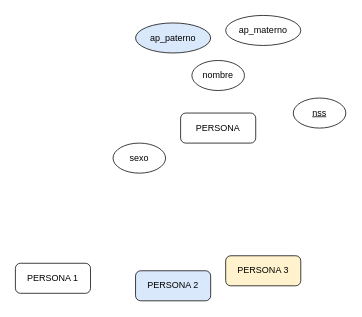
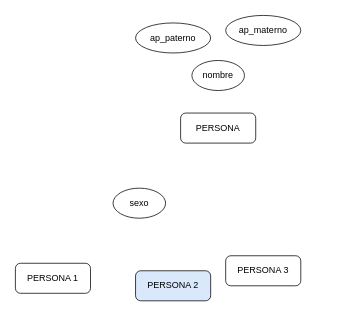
node "ap_paterno": fillcolor #dae8fc -> #ffffff
node "nss": removed
node "sexo": moved (139, 158) -> (139, 203)
node "PERSONA 3": fillcolor #fff2cc -> #ffffff
